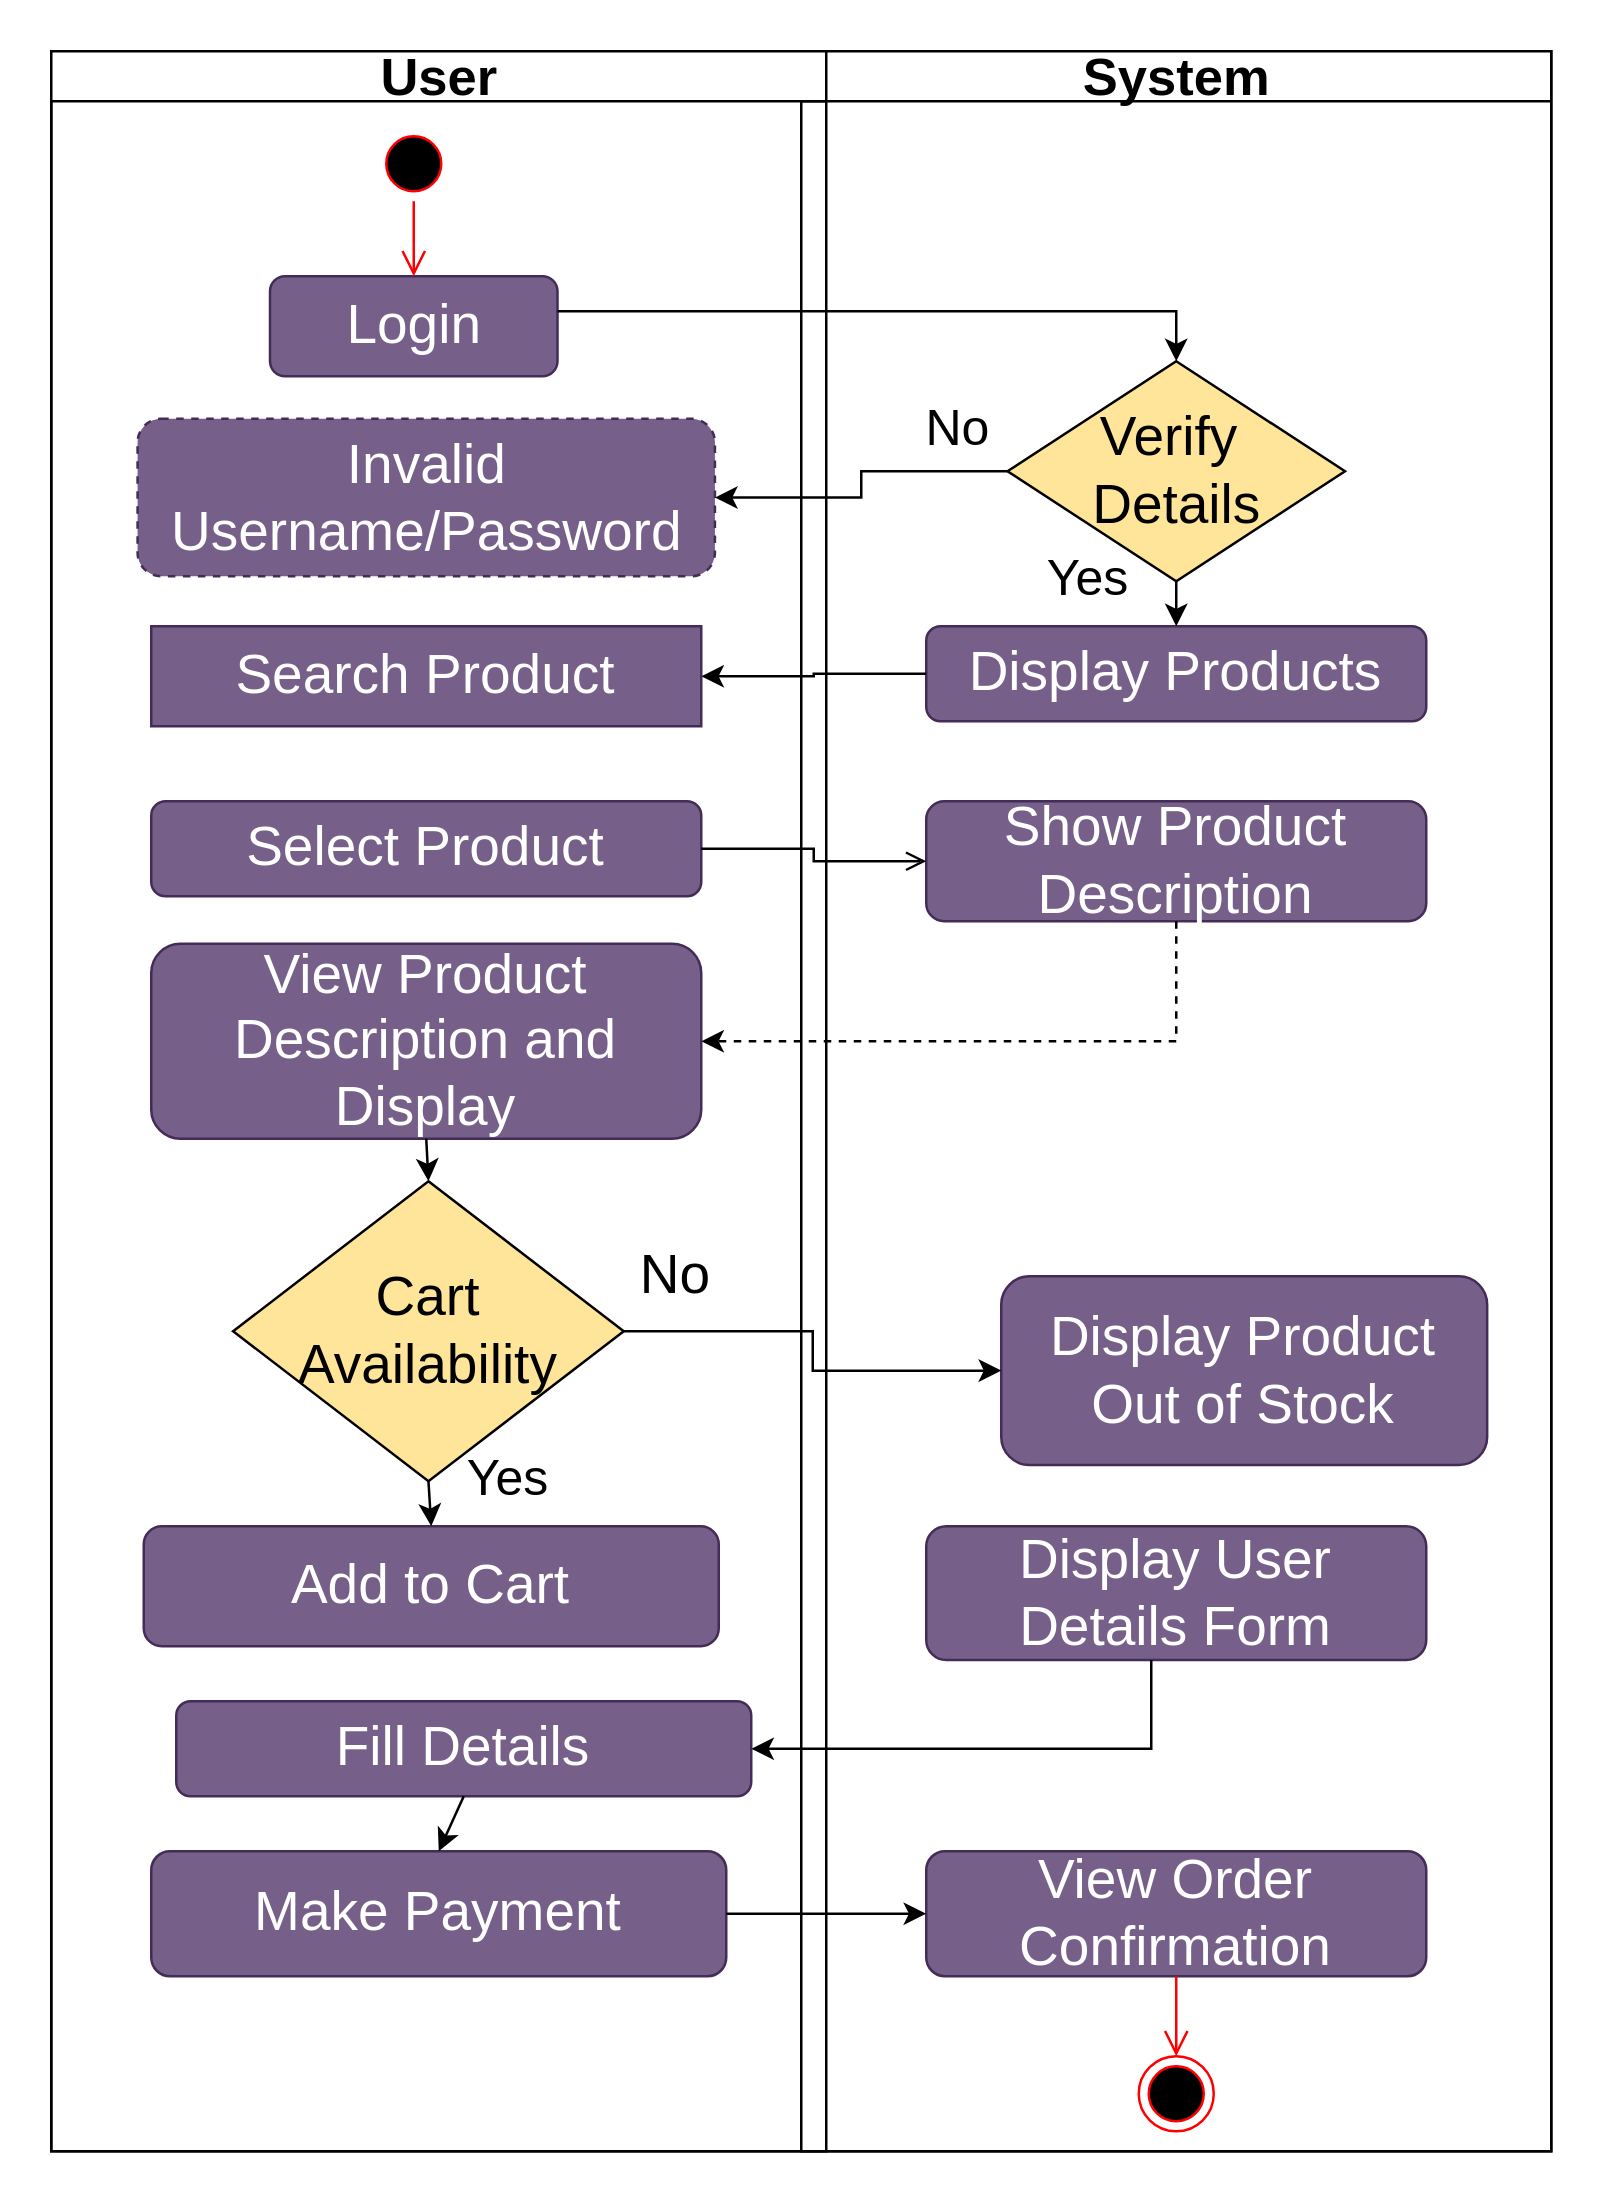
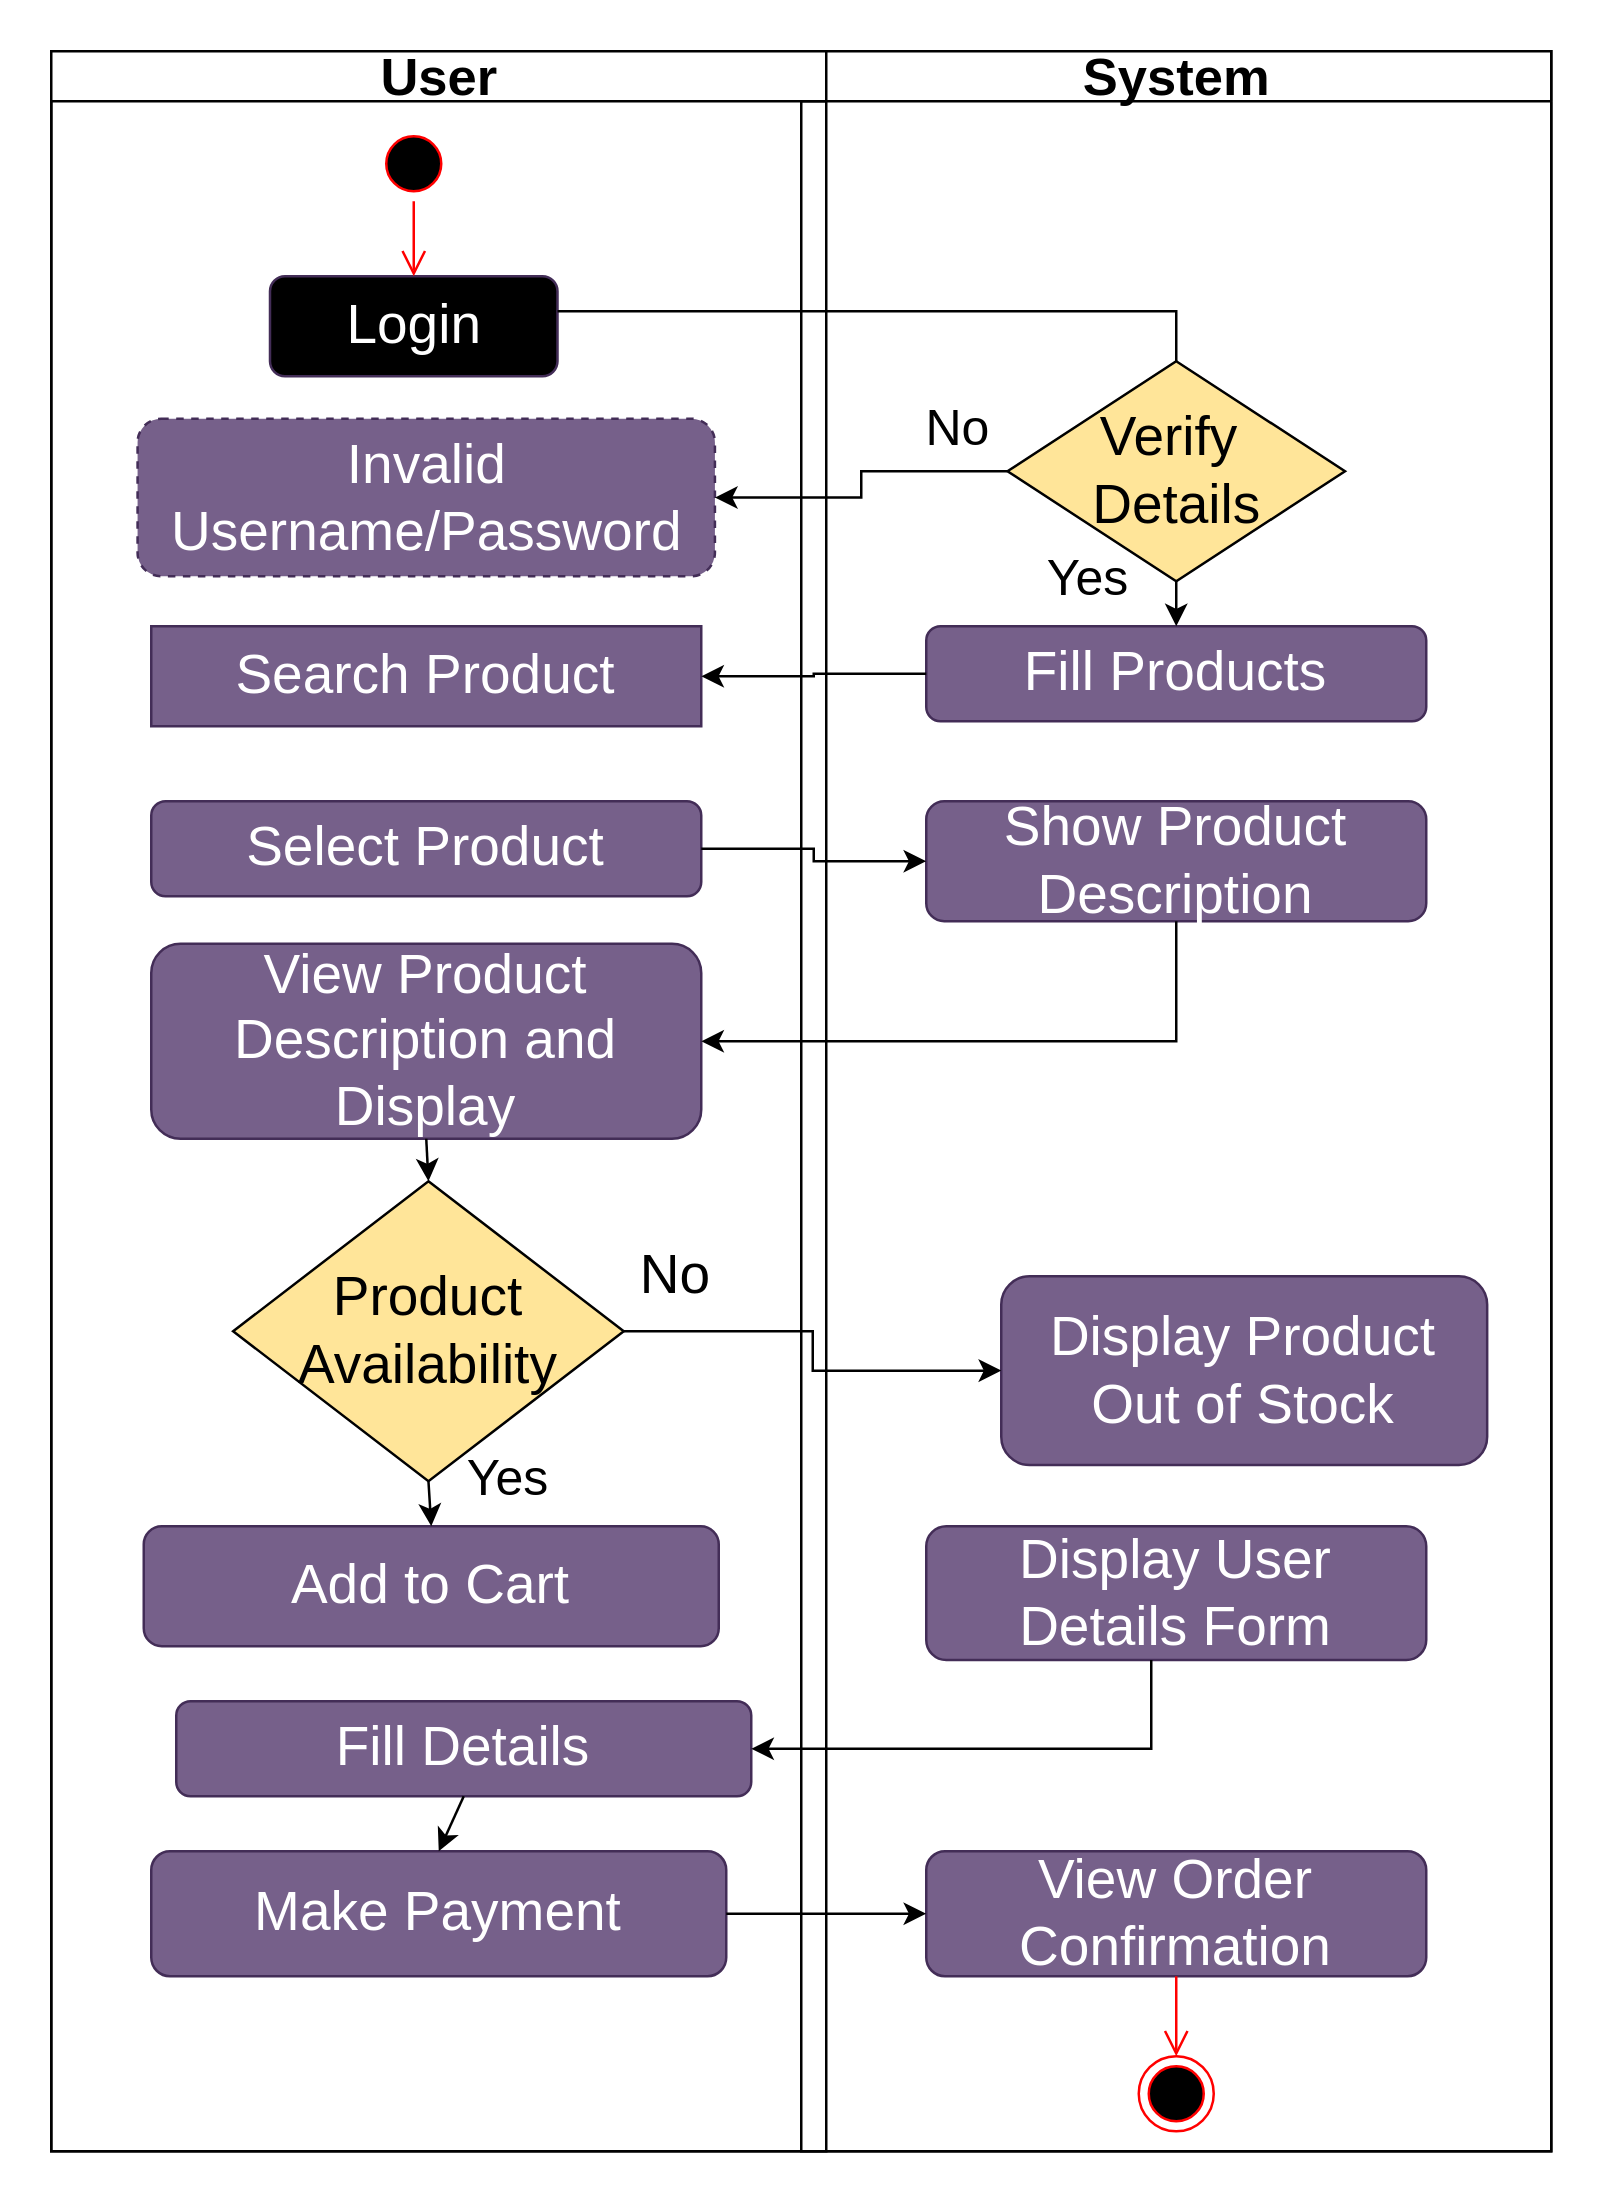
node "Login": fillcolor #76608a -> #000000
edge "Login" -> "Verify Details": arrowhead classic -> none
node "Display Products": label "Display Products" -> "Fill Products"
edge "Select Product" -> "Show Product Description": arrowhead open -> classic
edge "Show Product Description" -> "View Product Description and Display": style dashed -> solid
node "Cart Availability": label "Cart Availability" -> "Product Availability"
